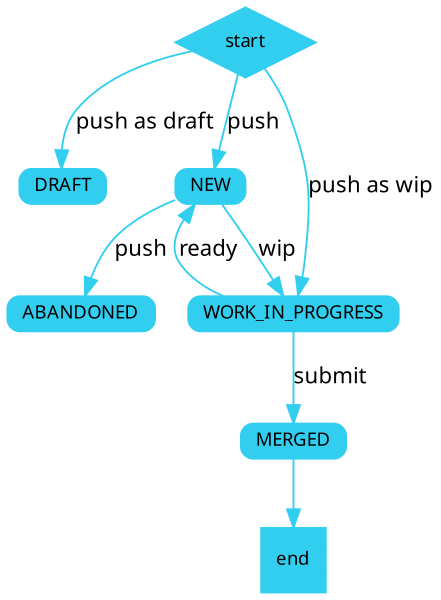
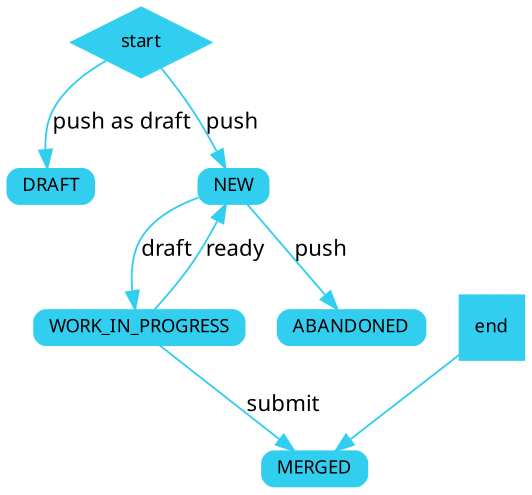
edge "start" -> "WORK_IN_PROGRESS": removed, label "push as wip"
edge "NEW" -> "WORK_IN_PROGRESS": label "wip" -> "draft"
edge "MERGED" -> "end": reversed
